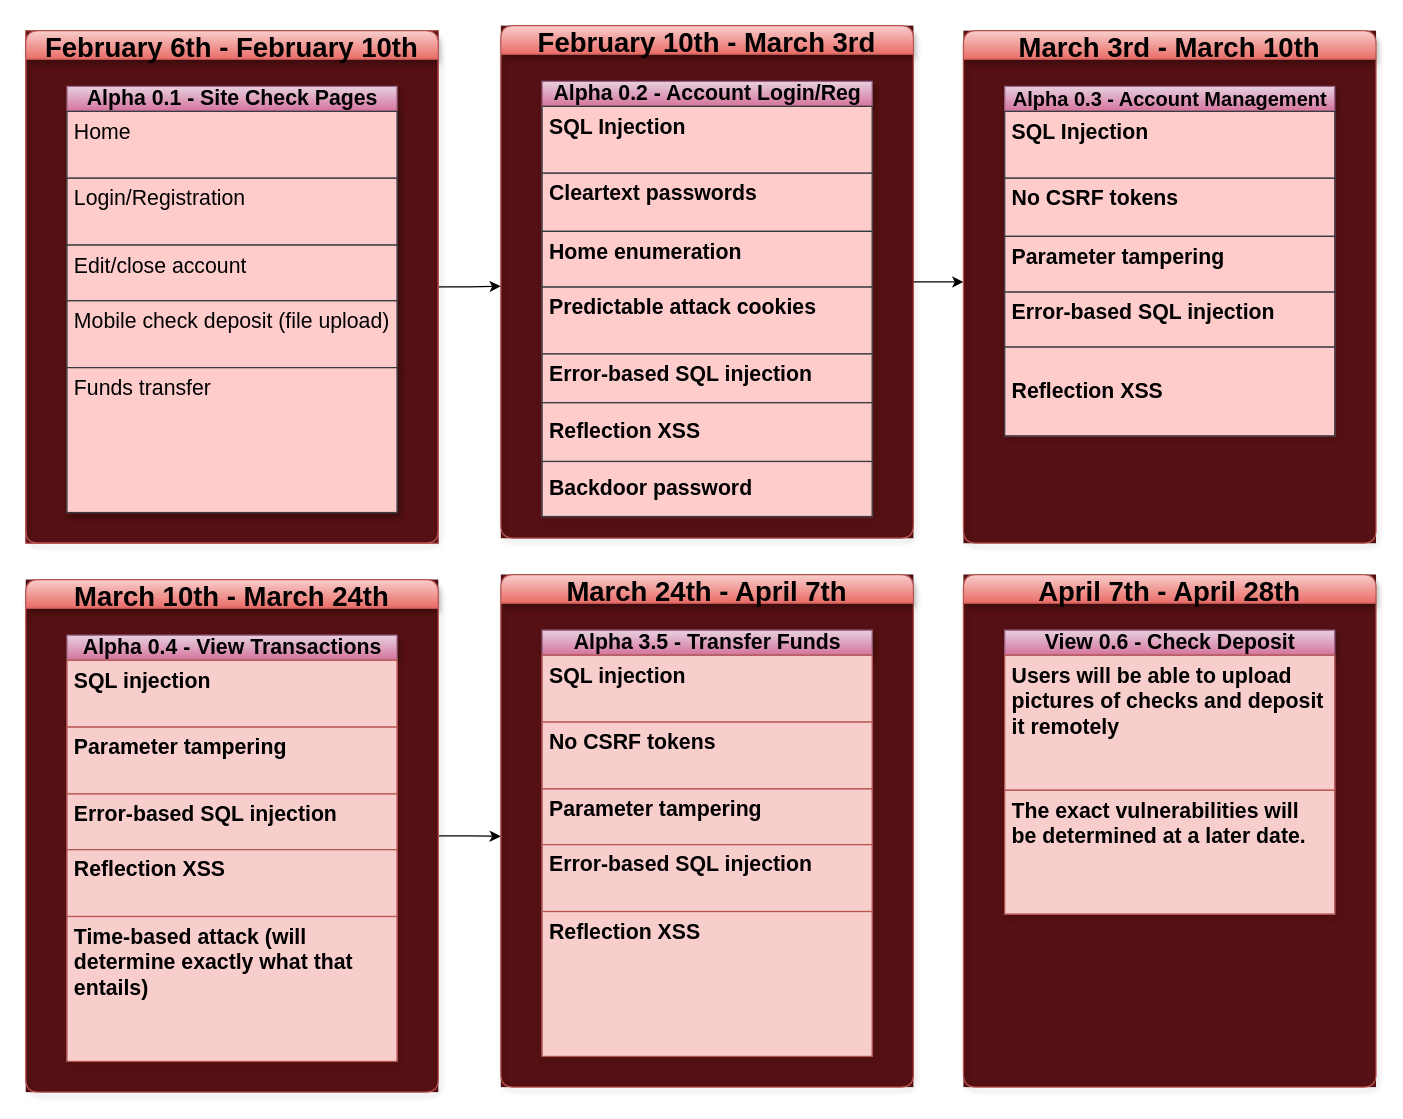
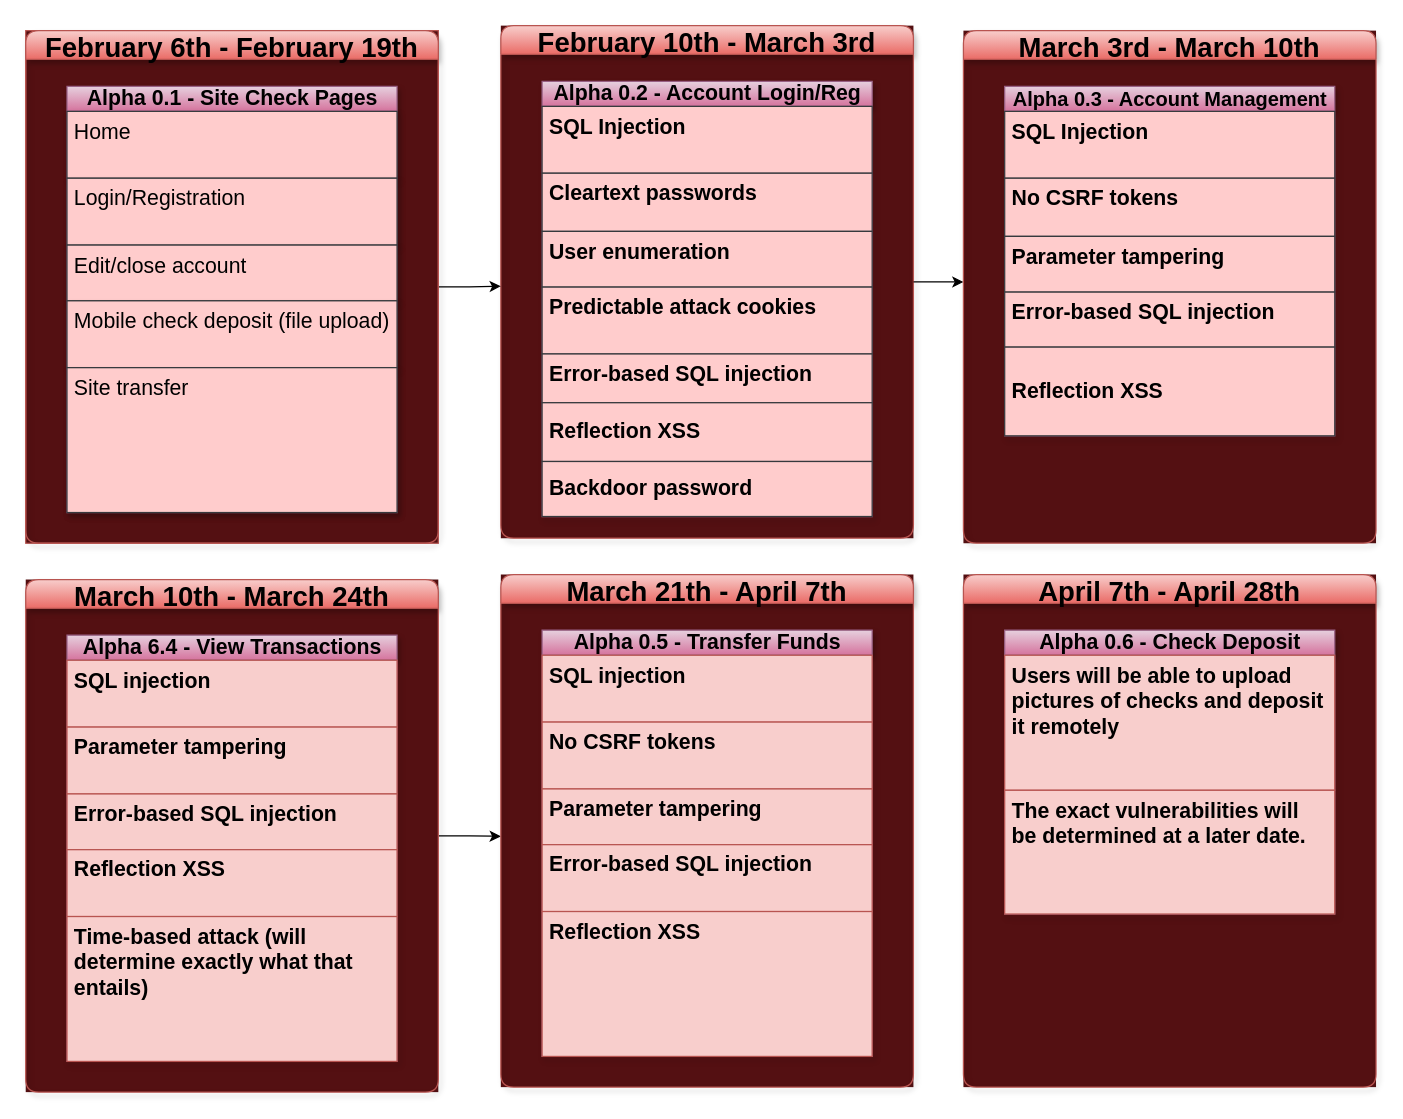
node "February 6th - February 10th": label "February 6th - February 10th" -> "February 6th - February 19th"
node "Home enumeration": label "Home enumeration" -> "User enumeration"
node "Funds transfer": label "Funds transfer" -> "Site transfer"
node "March 24th - April 7th": label "March 24th - April 7th" -> "March 21th - April 7th"
node "Alpha 3.5 - Transfer Funds": label "Alpha 3.5 - Transfer Funds" -> "Alpha 0.5 - Transfer Funds"
node "View 0.6 - Check Deposit": label "View 0.6 - Check Deposit" -> "Alpha 0.6 - Check Deposit"
node "Alpha 0.4 - View Transactions": label "Alpha 0.4 - View Transactions" -> "Alpha 6.4 - View Transactions"
